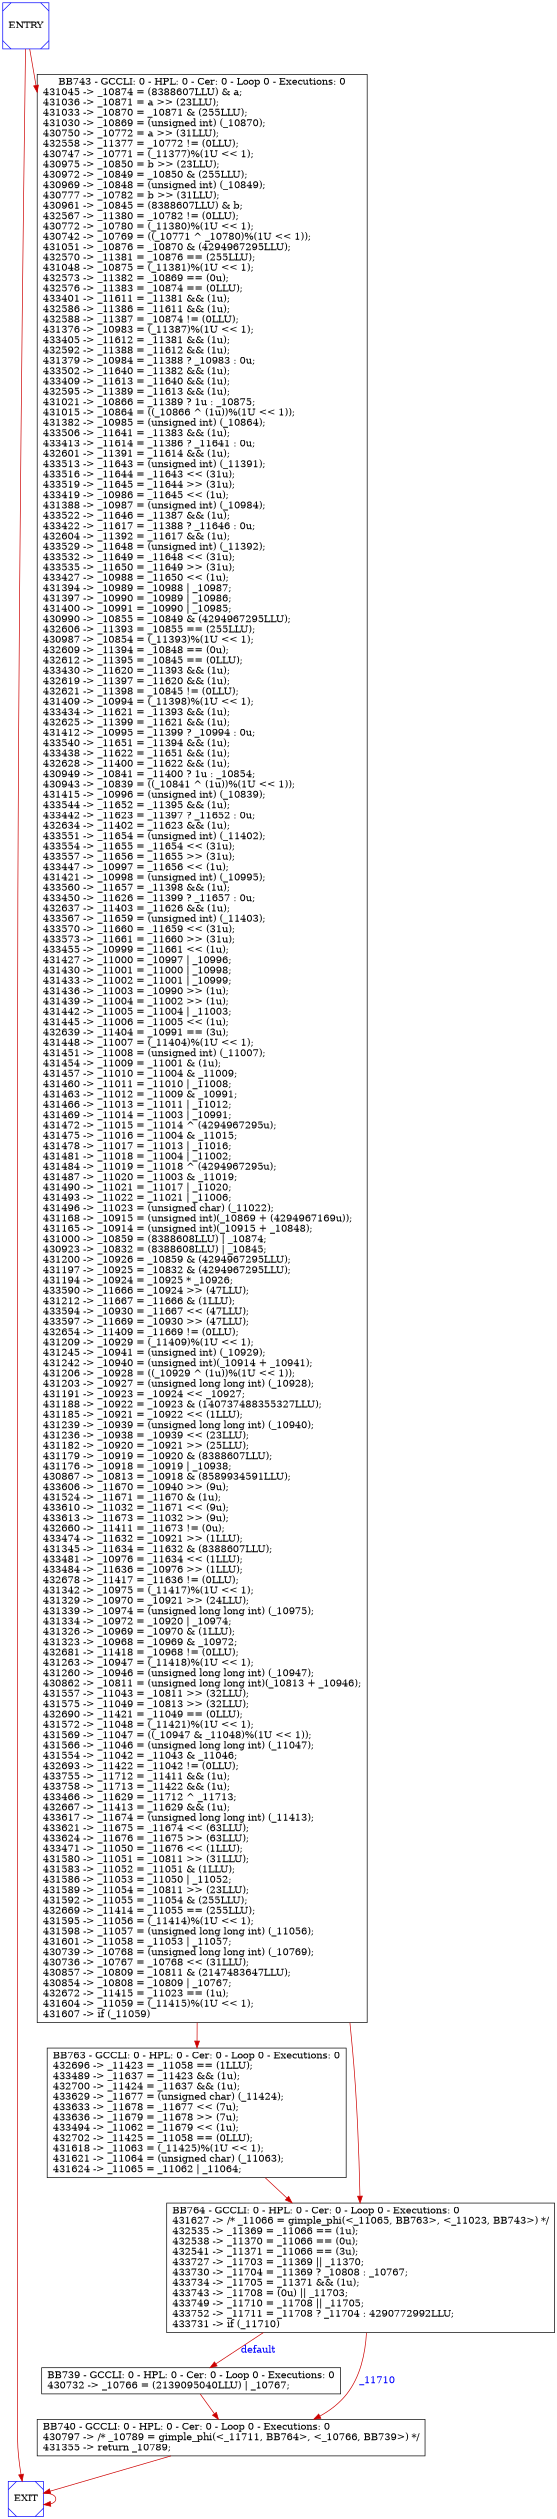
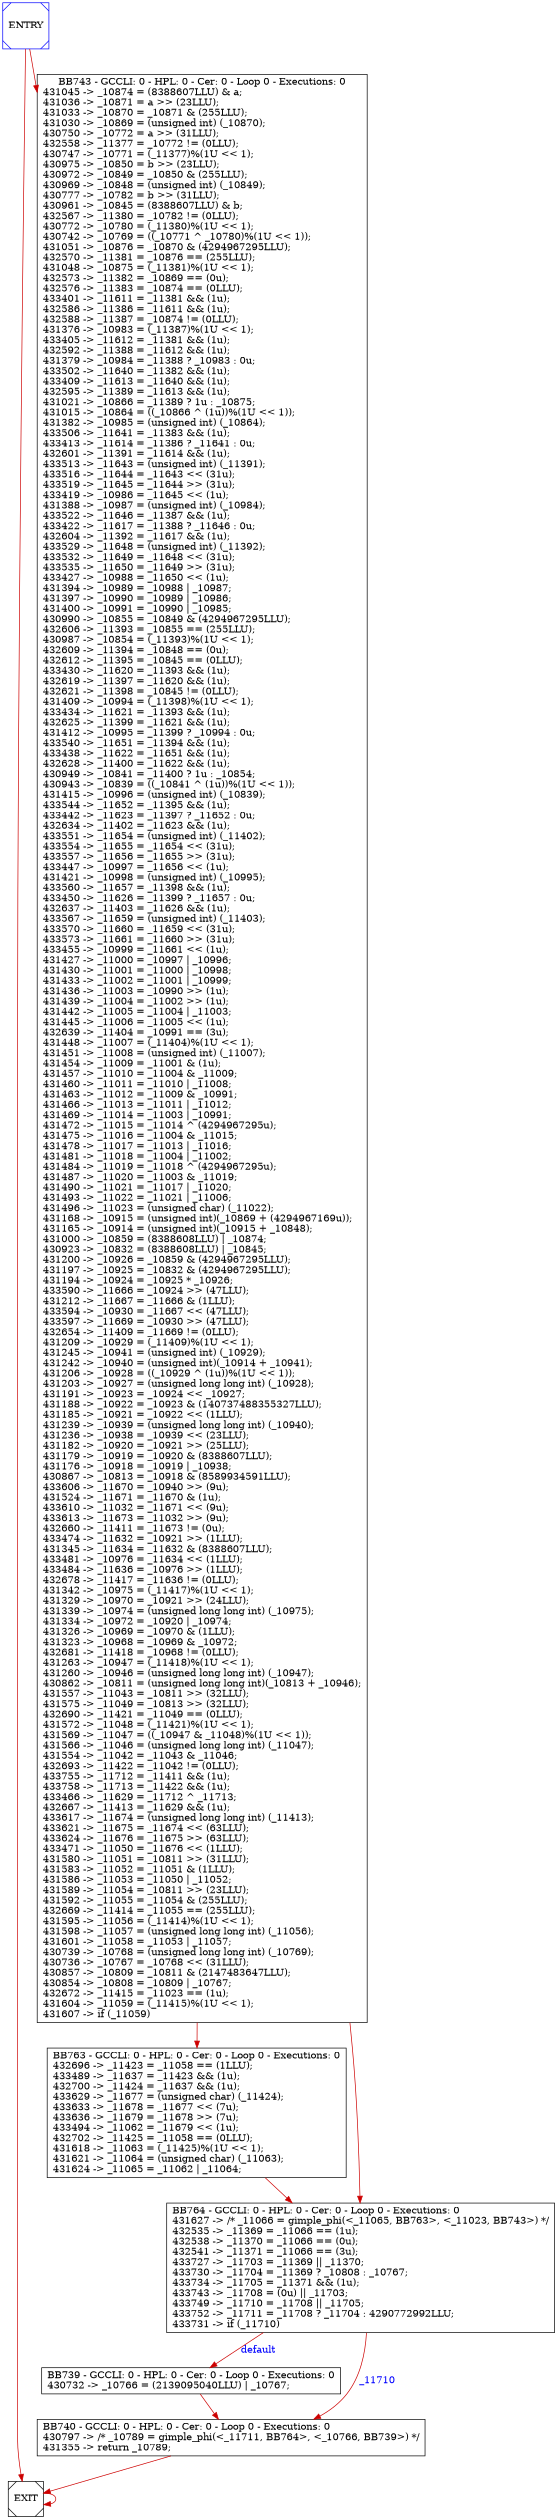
node "EXIT": color blue -> black
